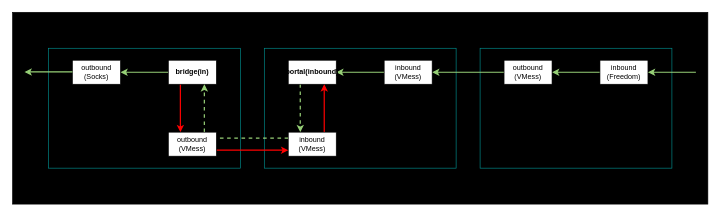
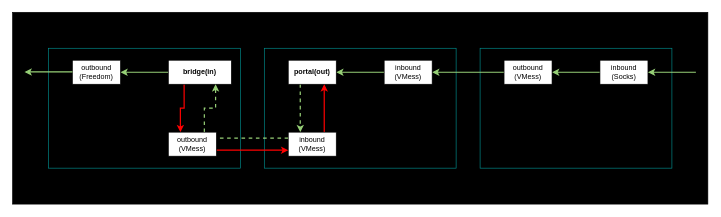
node "outbound(Socks)": label "outbound(Socks)" -> "outbound(Freedom)"
node "bridge(in)": size 48x24 -> 63x24
node "portal(inbound)": label "portal(inbound)" -> "portal(out)"
node "inbound (Freedom)": label "inbound (Freedom)" -> "inbound (Socks)"
